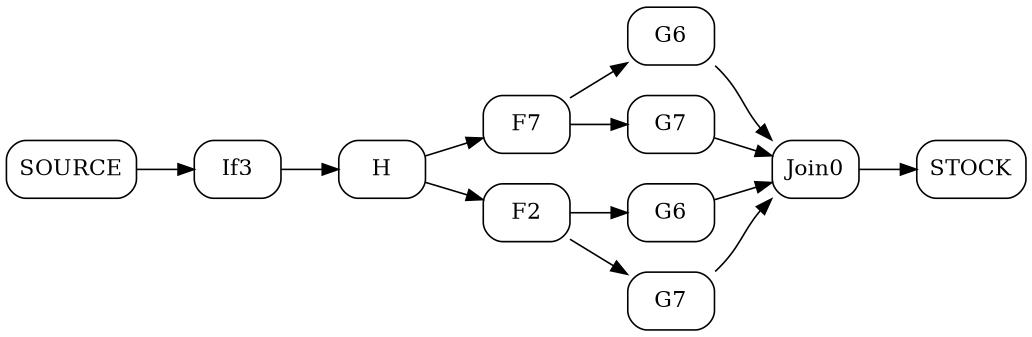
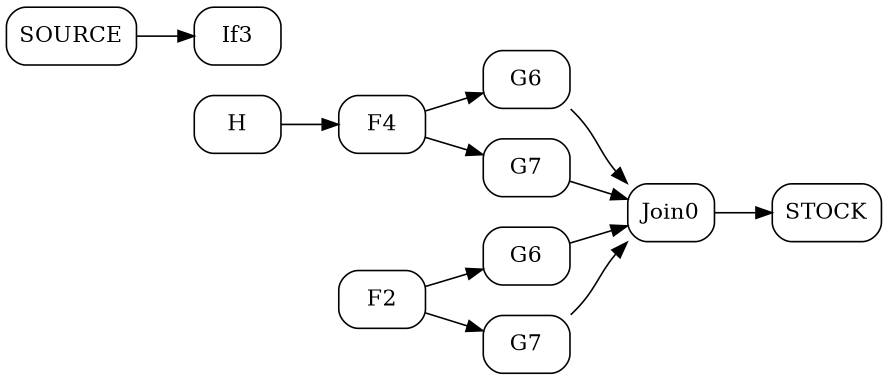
node "F7": label "F7" -> "F4"
edge "If3" -> "H": removed
edge "H" -> "F2": removed
